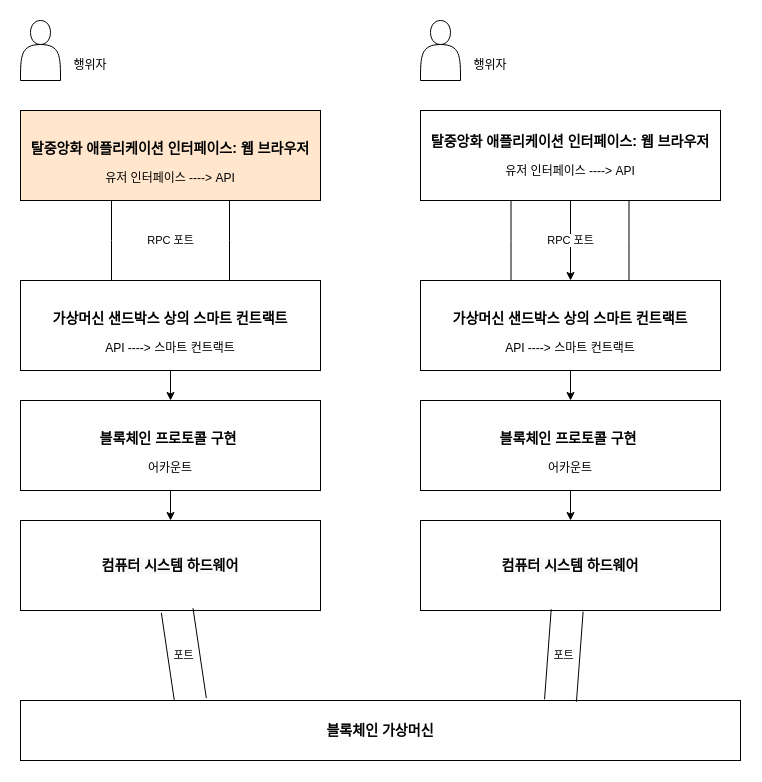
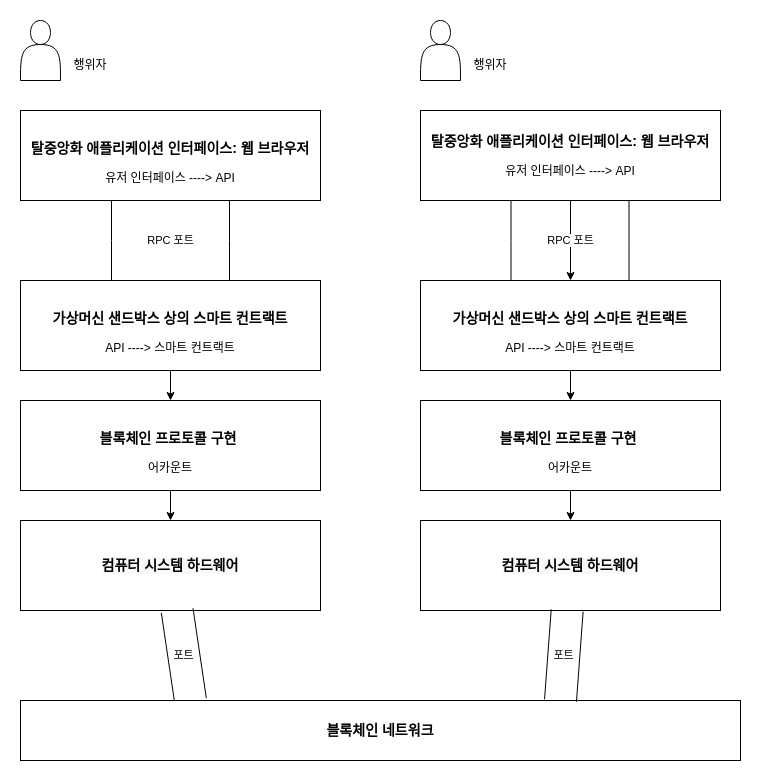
node "탈중앙화 애플리케이션 인터페이스: 웹 브라우저 유저 인터페이스 ----> API": fillcolor #ffe6cc -> #ffffff
node "블록체인 가상머신": label "블록체인 가상머신" -> "블록체인 네트워크"
